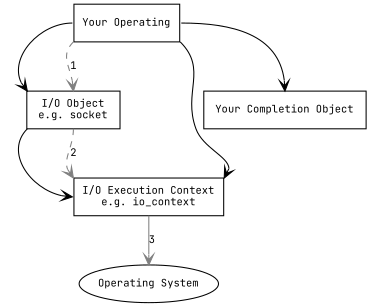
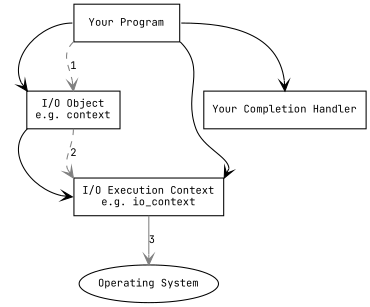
node "Your Operating": label "Your Operating" -> "Your Program"
node "I/O Object e.g. socket": label "I/O Object e.g. socket" -> "I/O Object e.g. context"
node "Your Completion Object": label "Your Completion Object" -> "Your Completion Handler"
